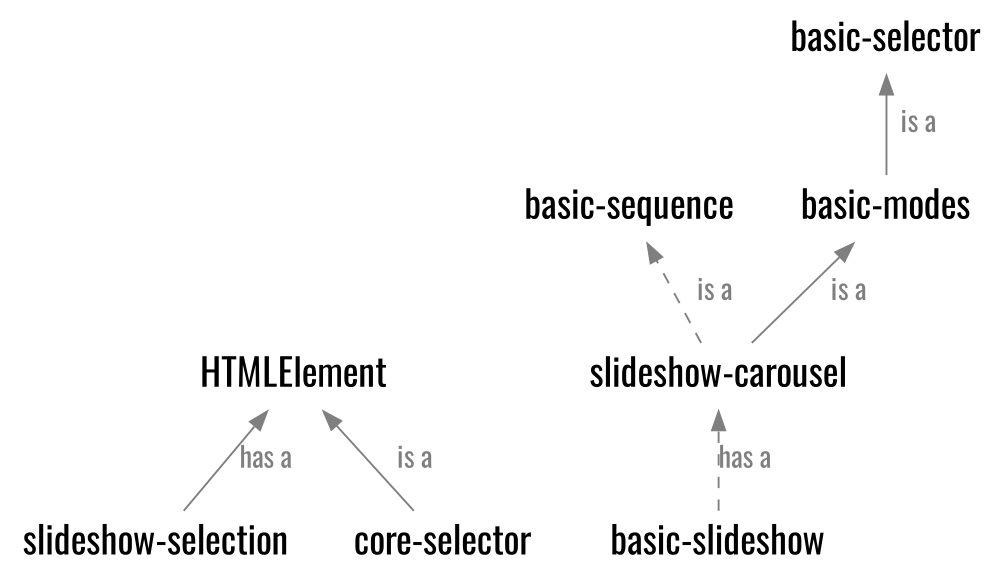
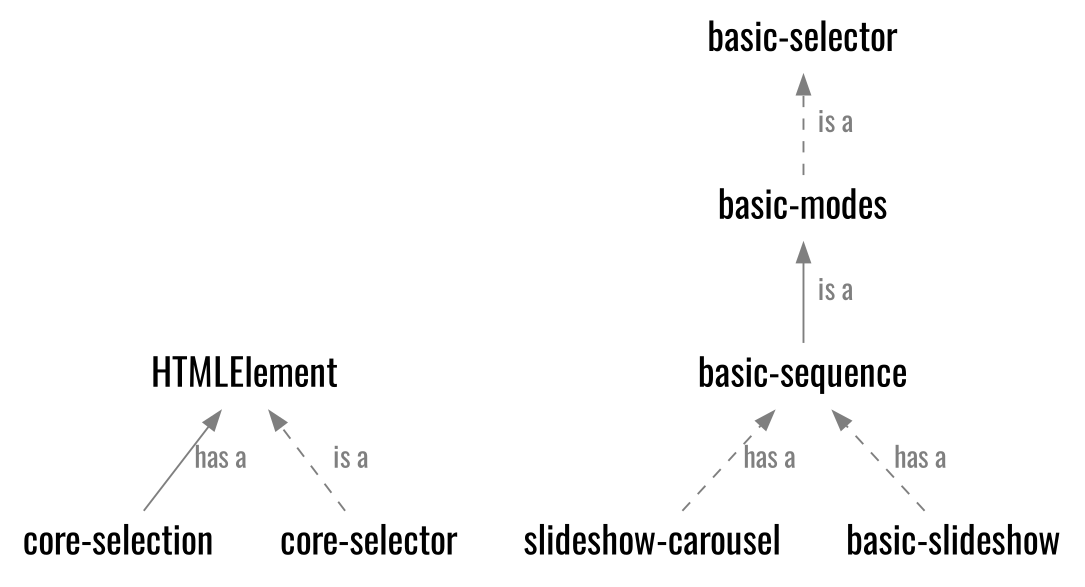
edge "basic-modes" -> "basic-selector": style solid -> dashed
edge "slideshow-carousel" -> "basic-sequence": label "  is a" -> "has a"
edge "slideshow-carousel" -> "basic-modes": now "basic-sequence" -> "basic-modes"
edge "core-selector" -> "HTMLElement": style solid -> dashed
edge "basic-slideshow" -> "slideshow-carousel": now "basic-slideshow" -> "basic-sequence"
node "slideshow-selection": label "slideshow-selection" -> "core-selection"
